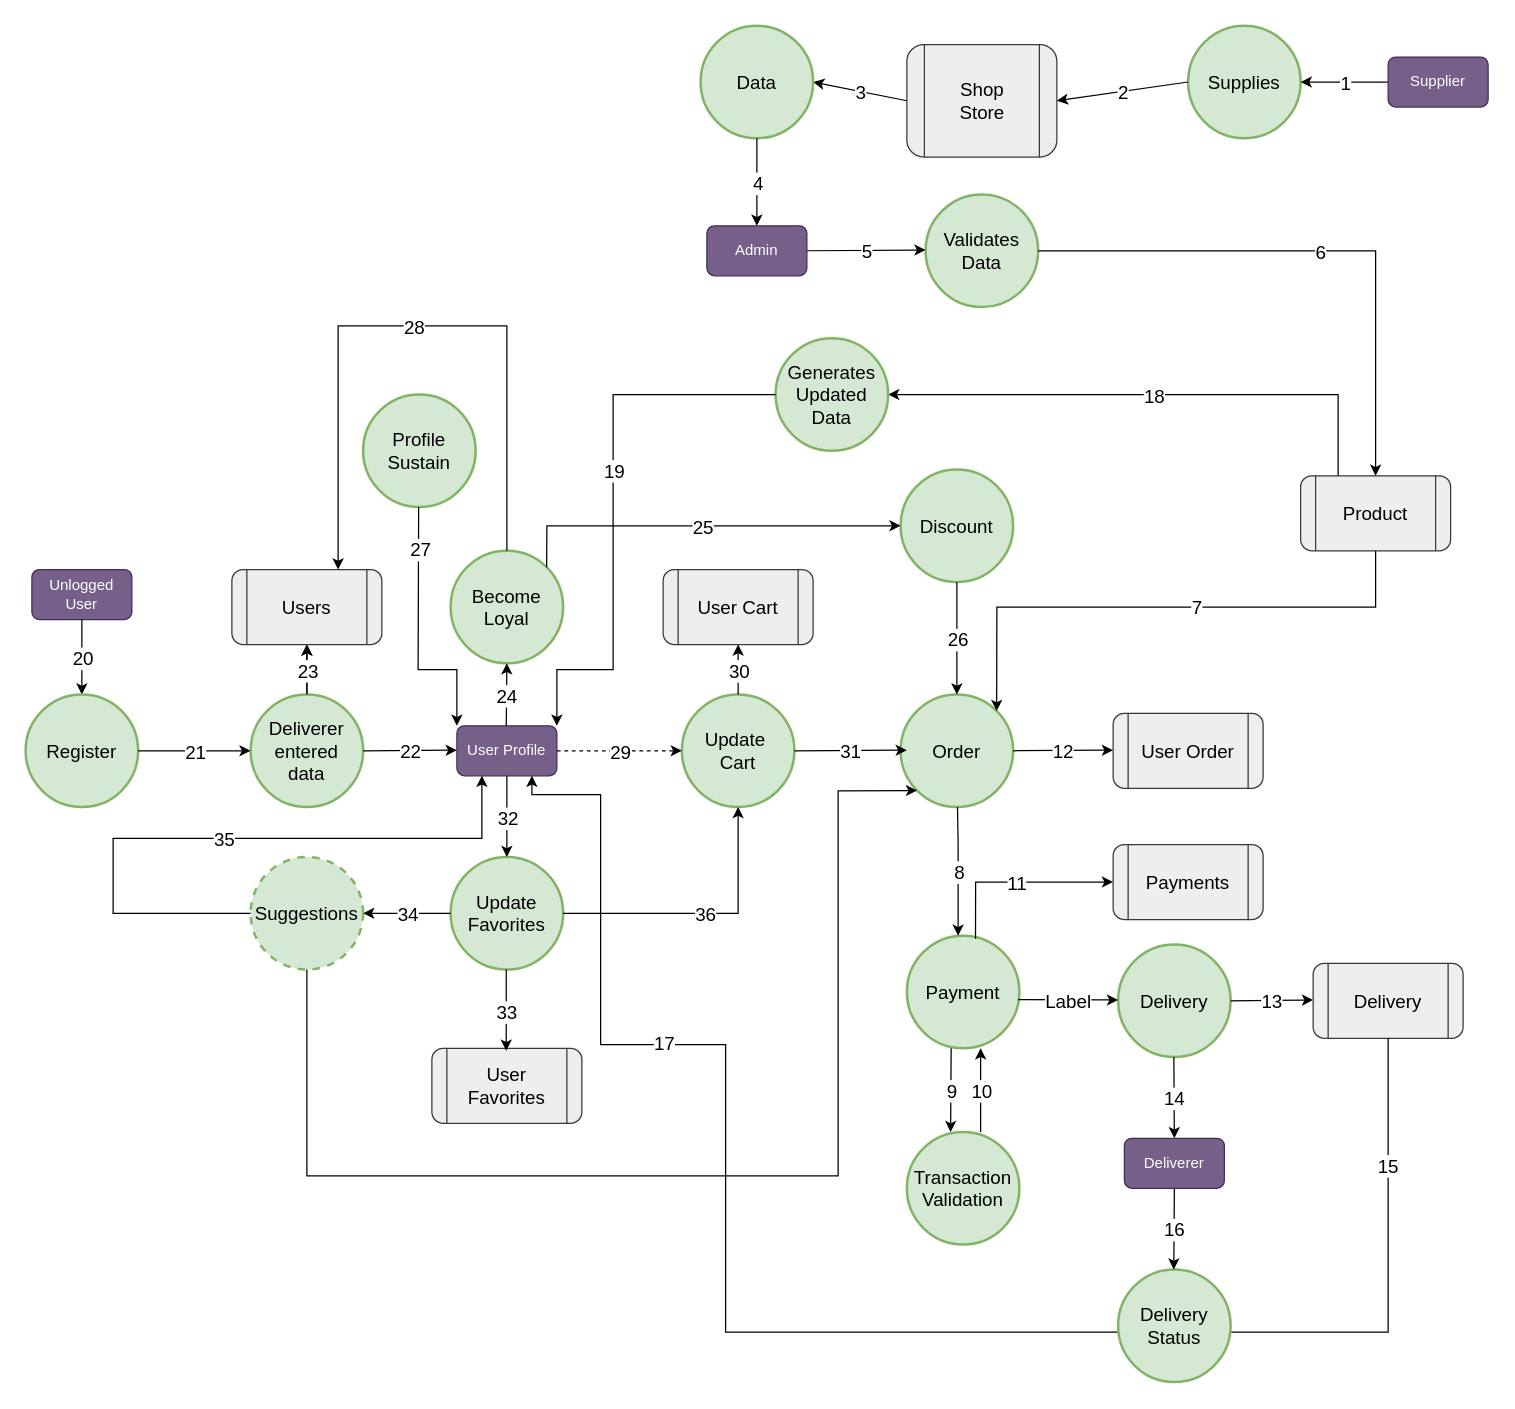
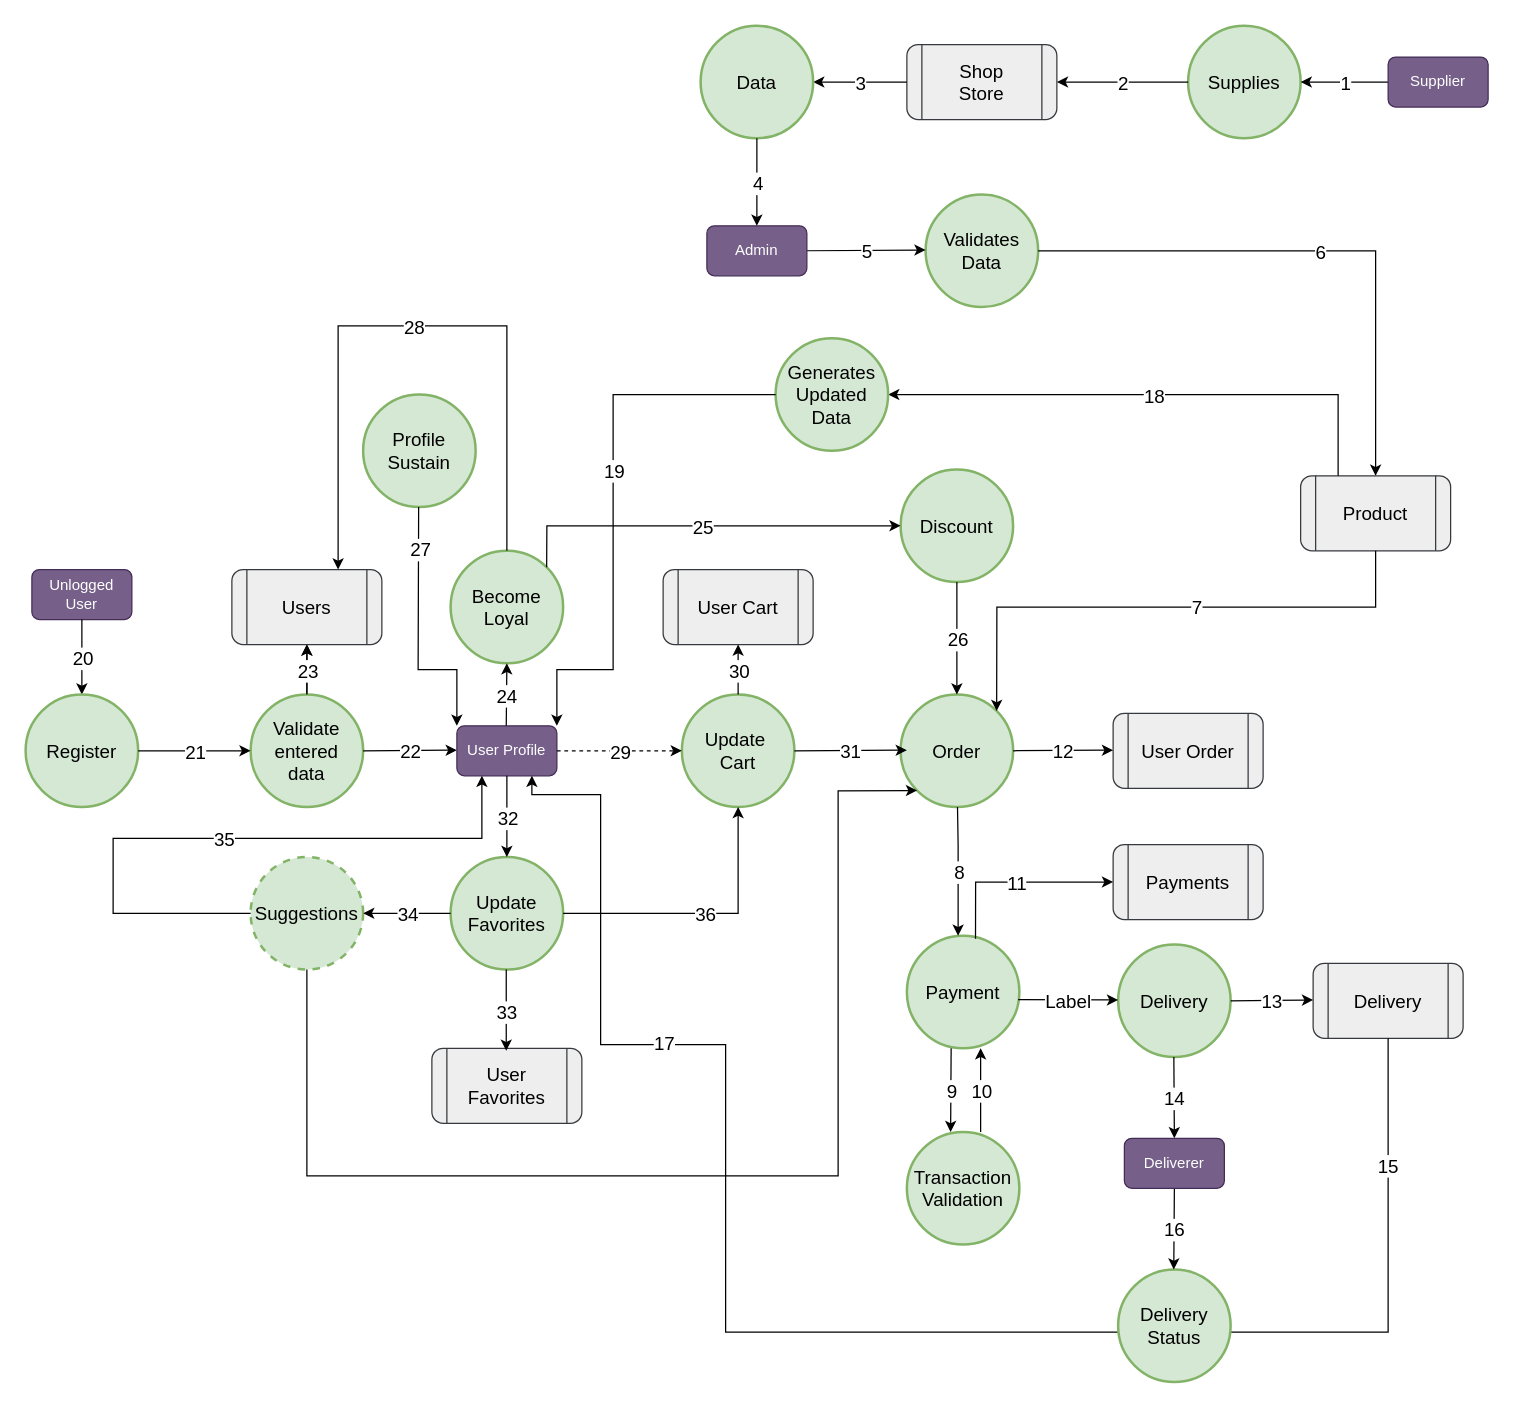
node "Shop Store": size 150x113 -> 150x75
node "Deliverer entered data": label "Deliverer entered data" -> "Validate entered data"
